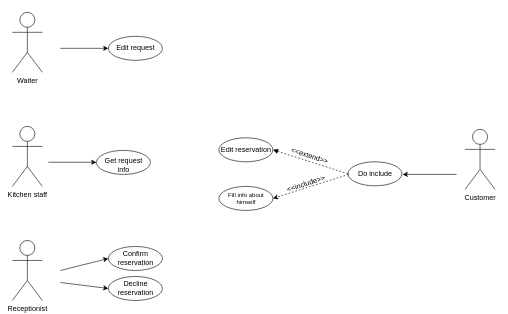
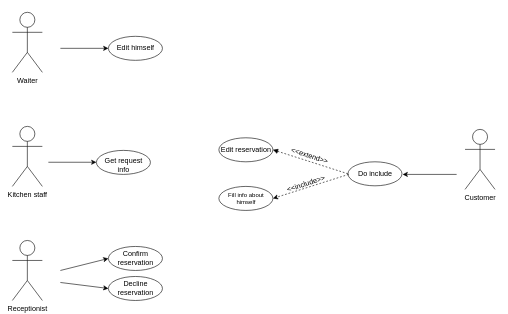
node "Edit request": label "Edit request" -> "Edit himself"
